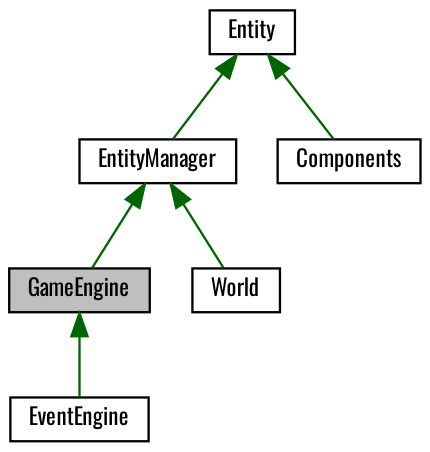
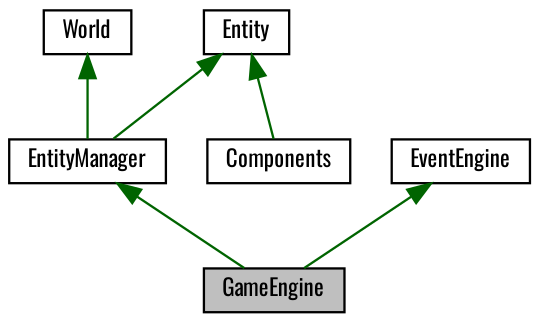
edge "World" -> "EntityManager": reversed
edge "EventEngine" -> "GameEngine": reversed
